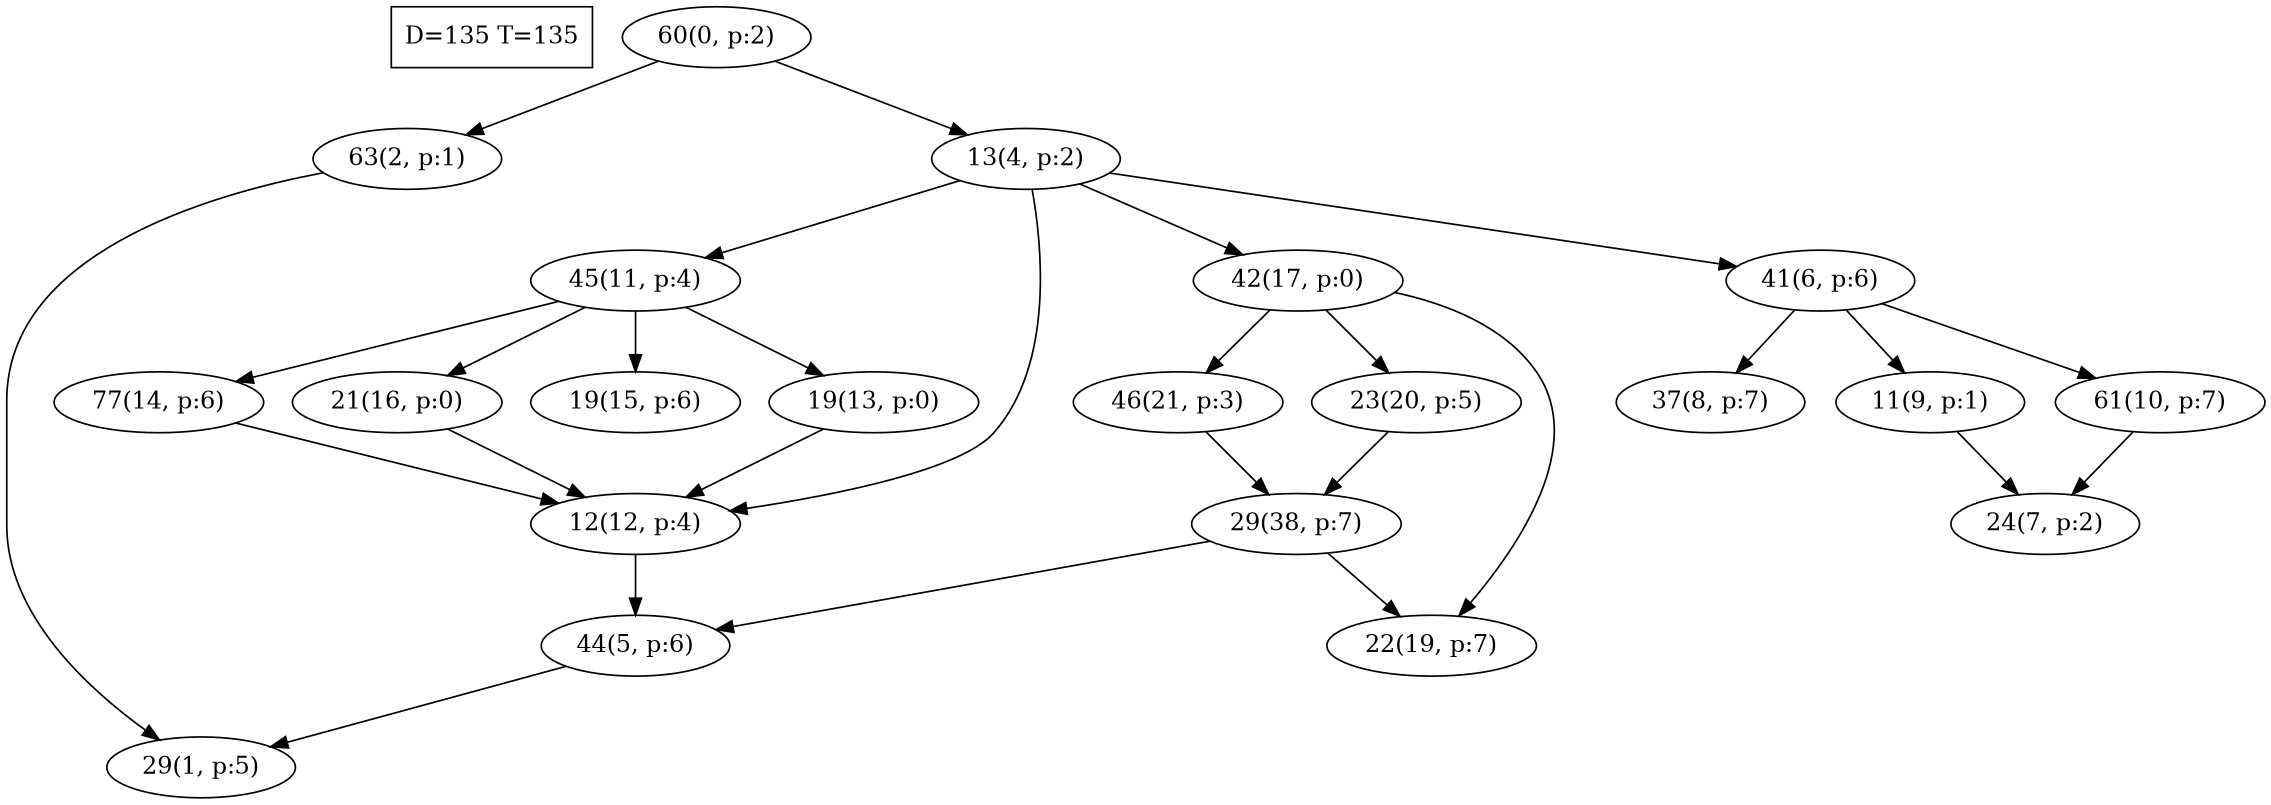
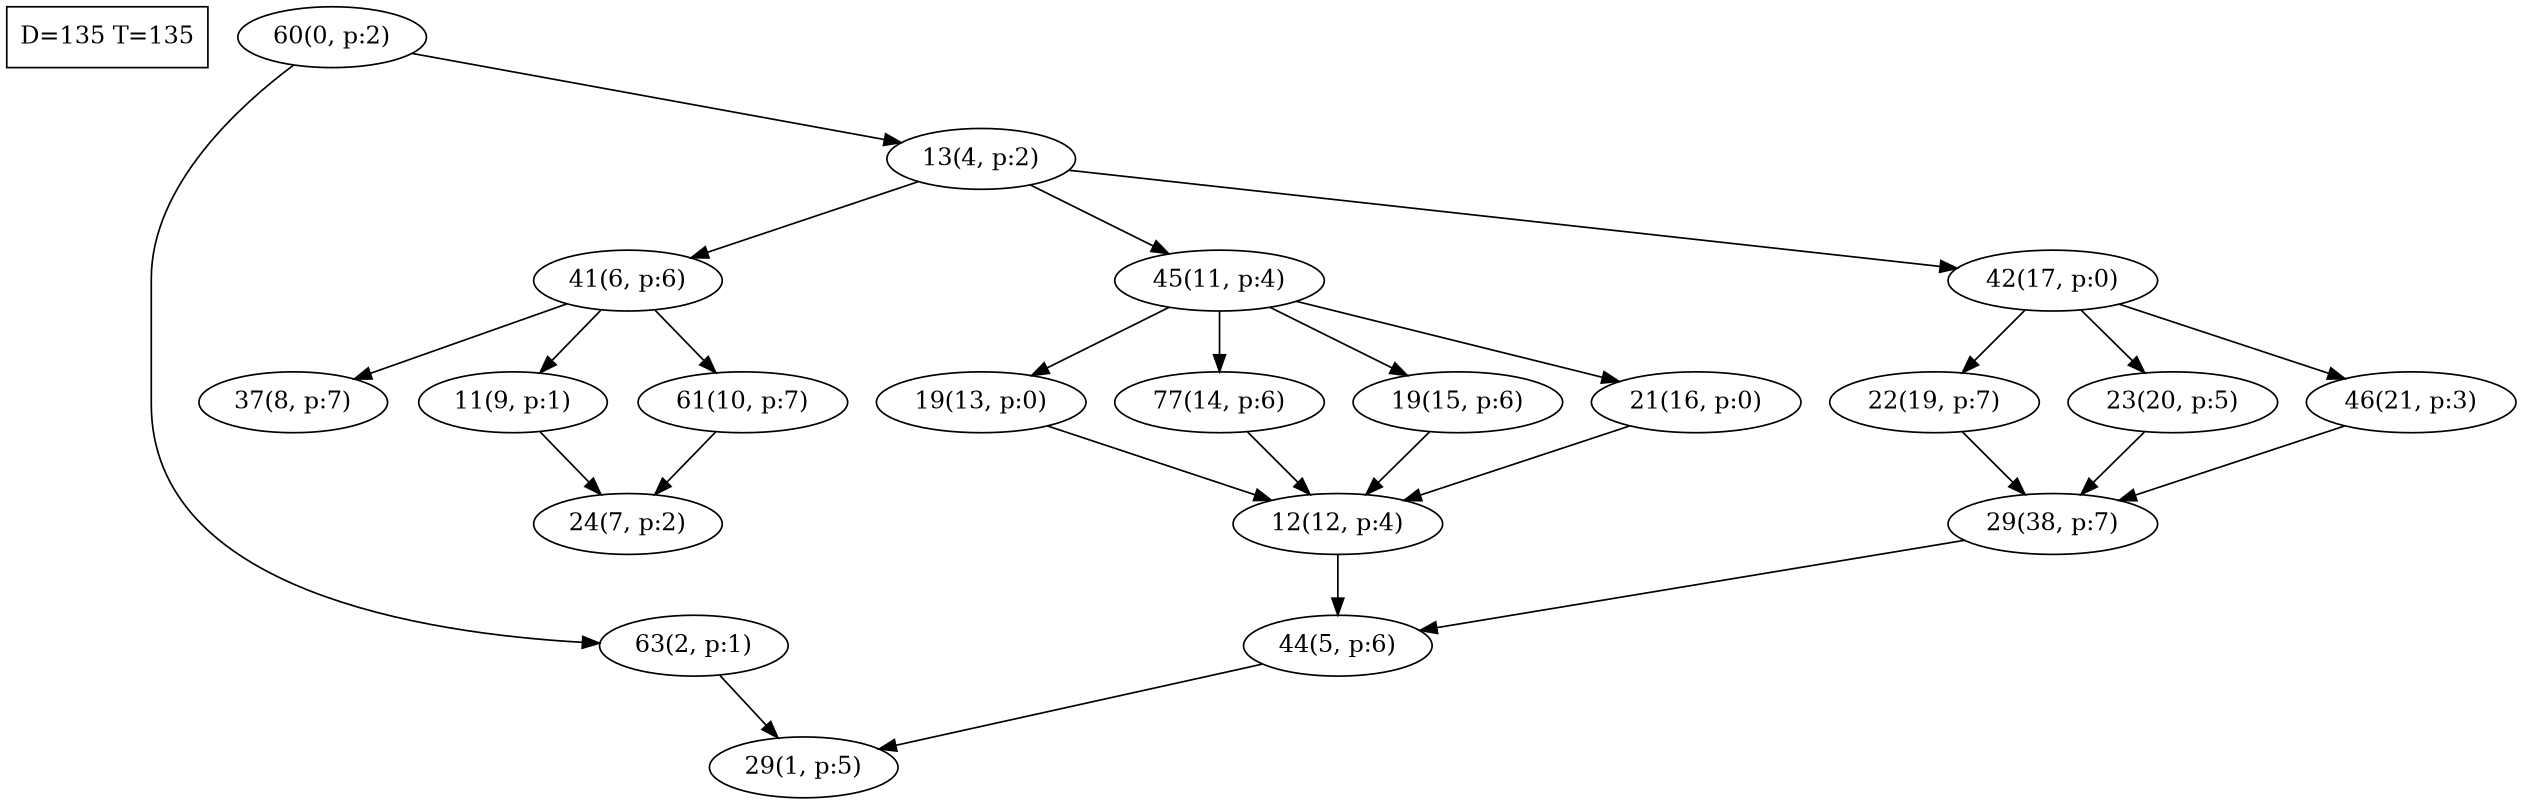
edge "13(4, p:2)" -> "12(12, p:4)": now "19(15, p:6)" -> "12(12, p:4)"
edge "29(38, p:7)" -> "22(19, p:7)": reversed
